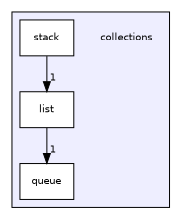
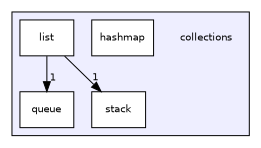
node "hashmap": added
edge "stack" -> "list": reversed
